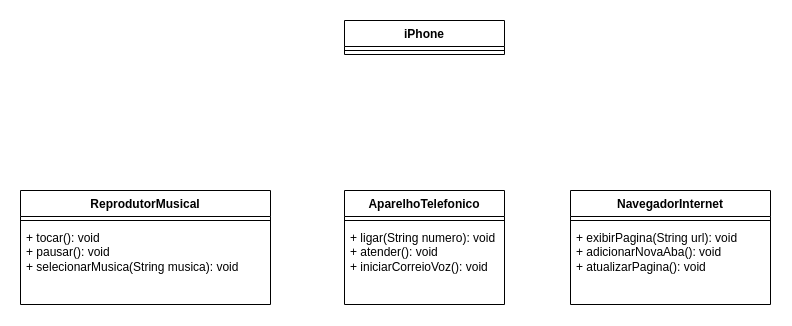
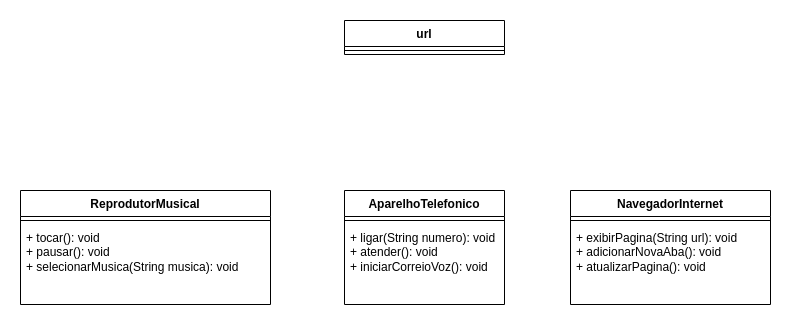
node "iPhone": label "iPhone" -> "url"
